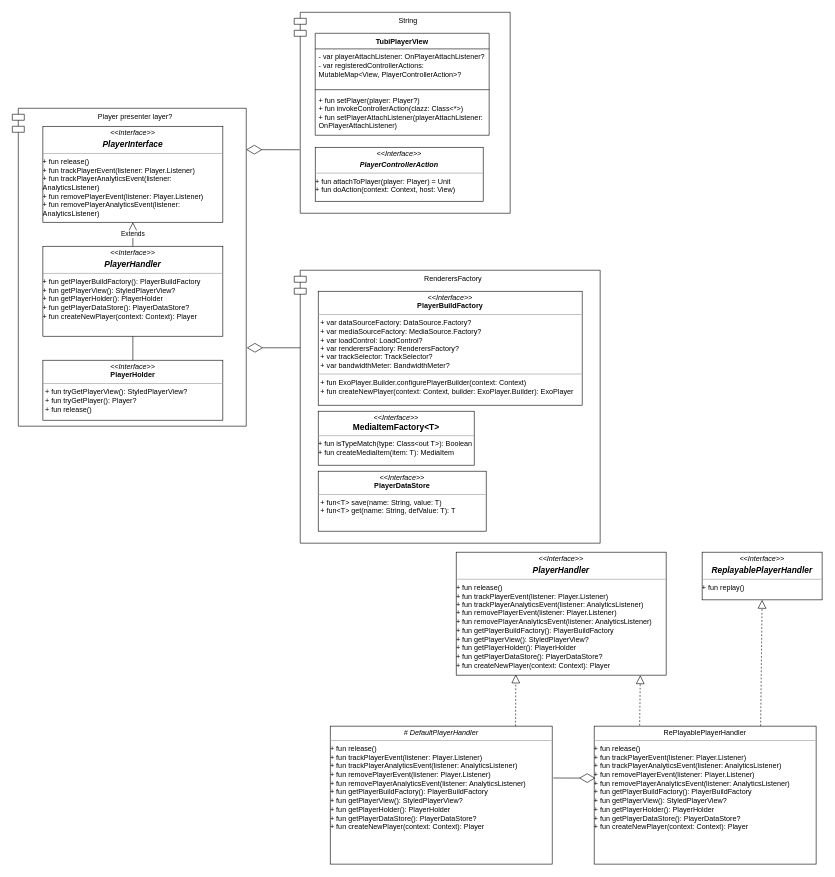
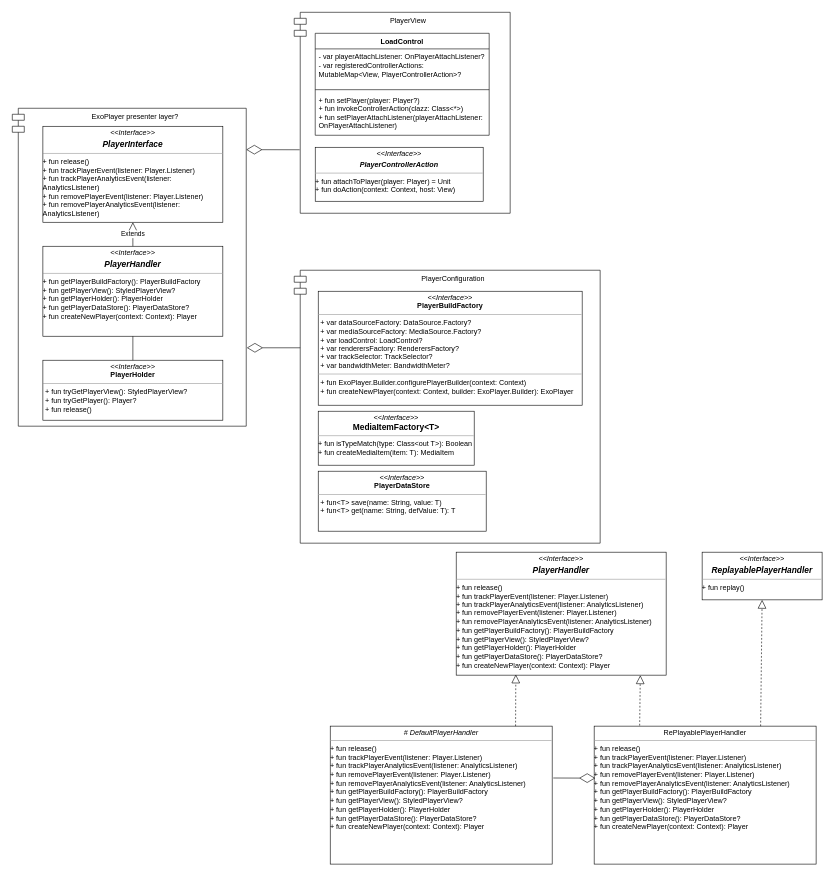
node "String": label "String" -> "PlayerView"
node "TubiPlayerView": label "TubiPlayerView" -> "LoadControl"
node "Player presenter layer?": label "Player presenter layer?" -> "ExoPlayer presenter layer?"
node "RenderersFactory": label "RenderersFactory" -> "PlayerConfiguration"
